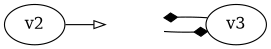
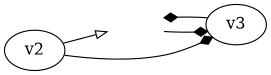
edge "v2" -> "v3": added
